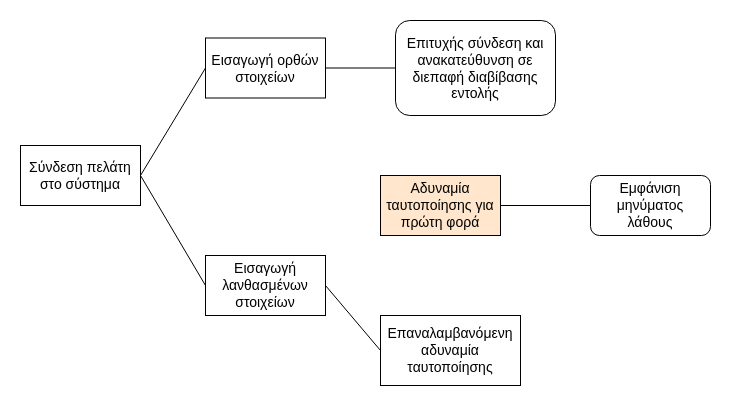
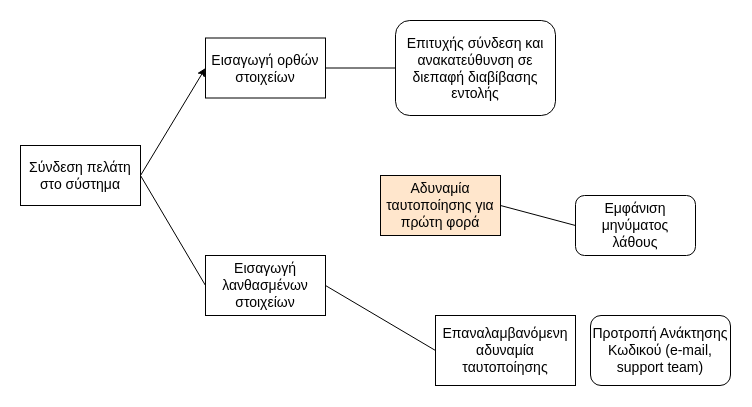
edge "Εισαγωγή ορθών στοιχείων" -- "Σύνδεση πελάτη στο σύστημα": arrowhead none -> classic
node "Εμφάνιση μηνύματος λάθους": moved (651, 206) -> (636, 226)
node "Eπαναλαμβανόμενη αδυναμία ταυτοποίησης": moved (451, 351) -> (506, 351)
node "Προτροπή Ανάκτησης Κωδικού (e-mail, support team)": added
